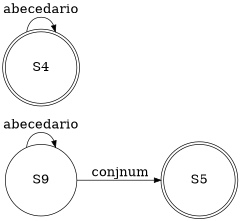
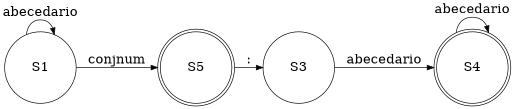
node "S3": added
node "S9": label "S9" -> "S1"
